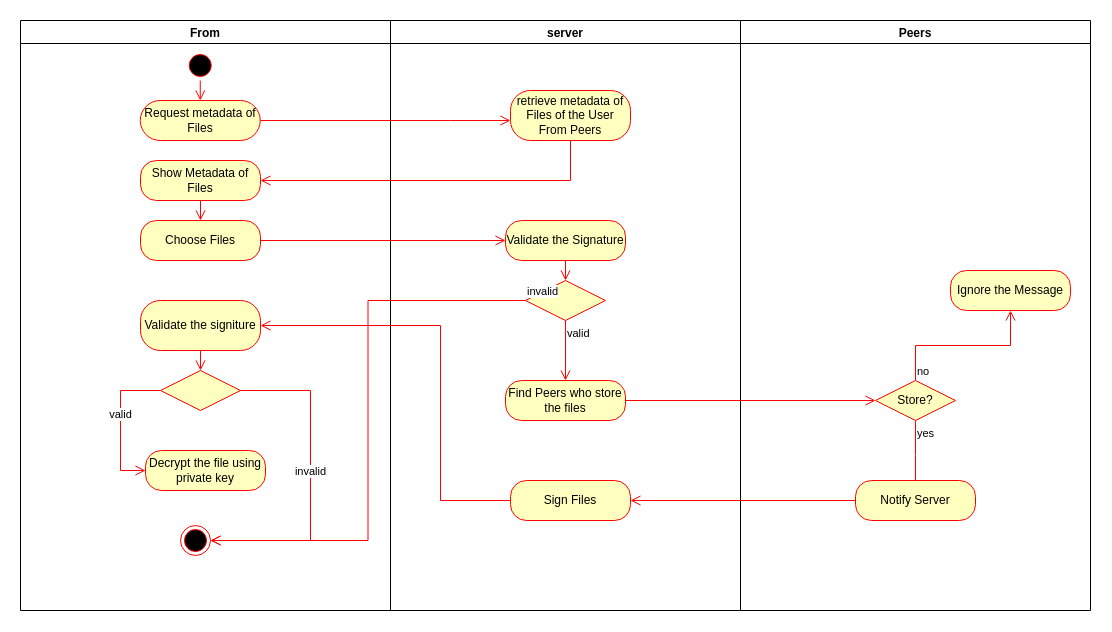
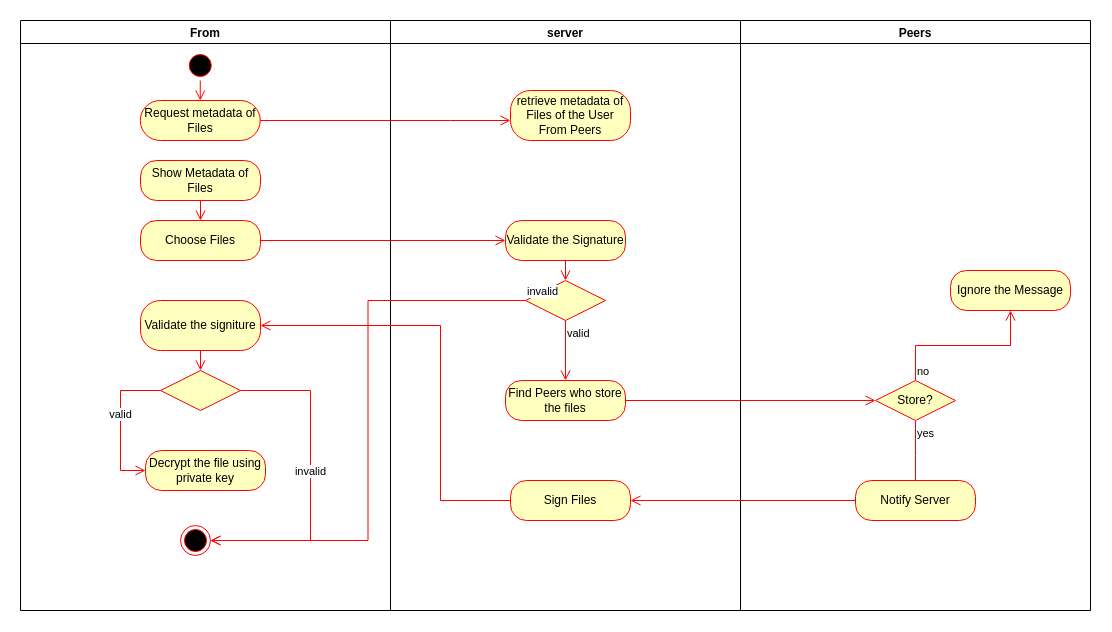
edge "retrieve metadata of Files of the User From Peers" -> "Show Metadata of Files": removed
